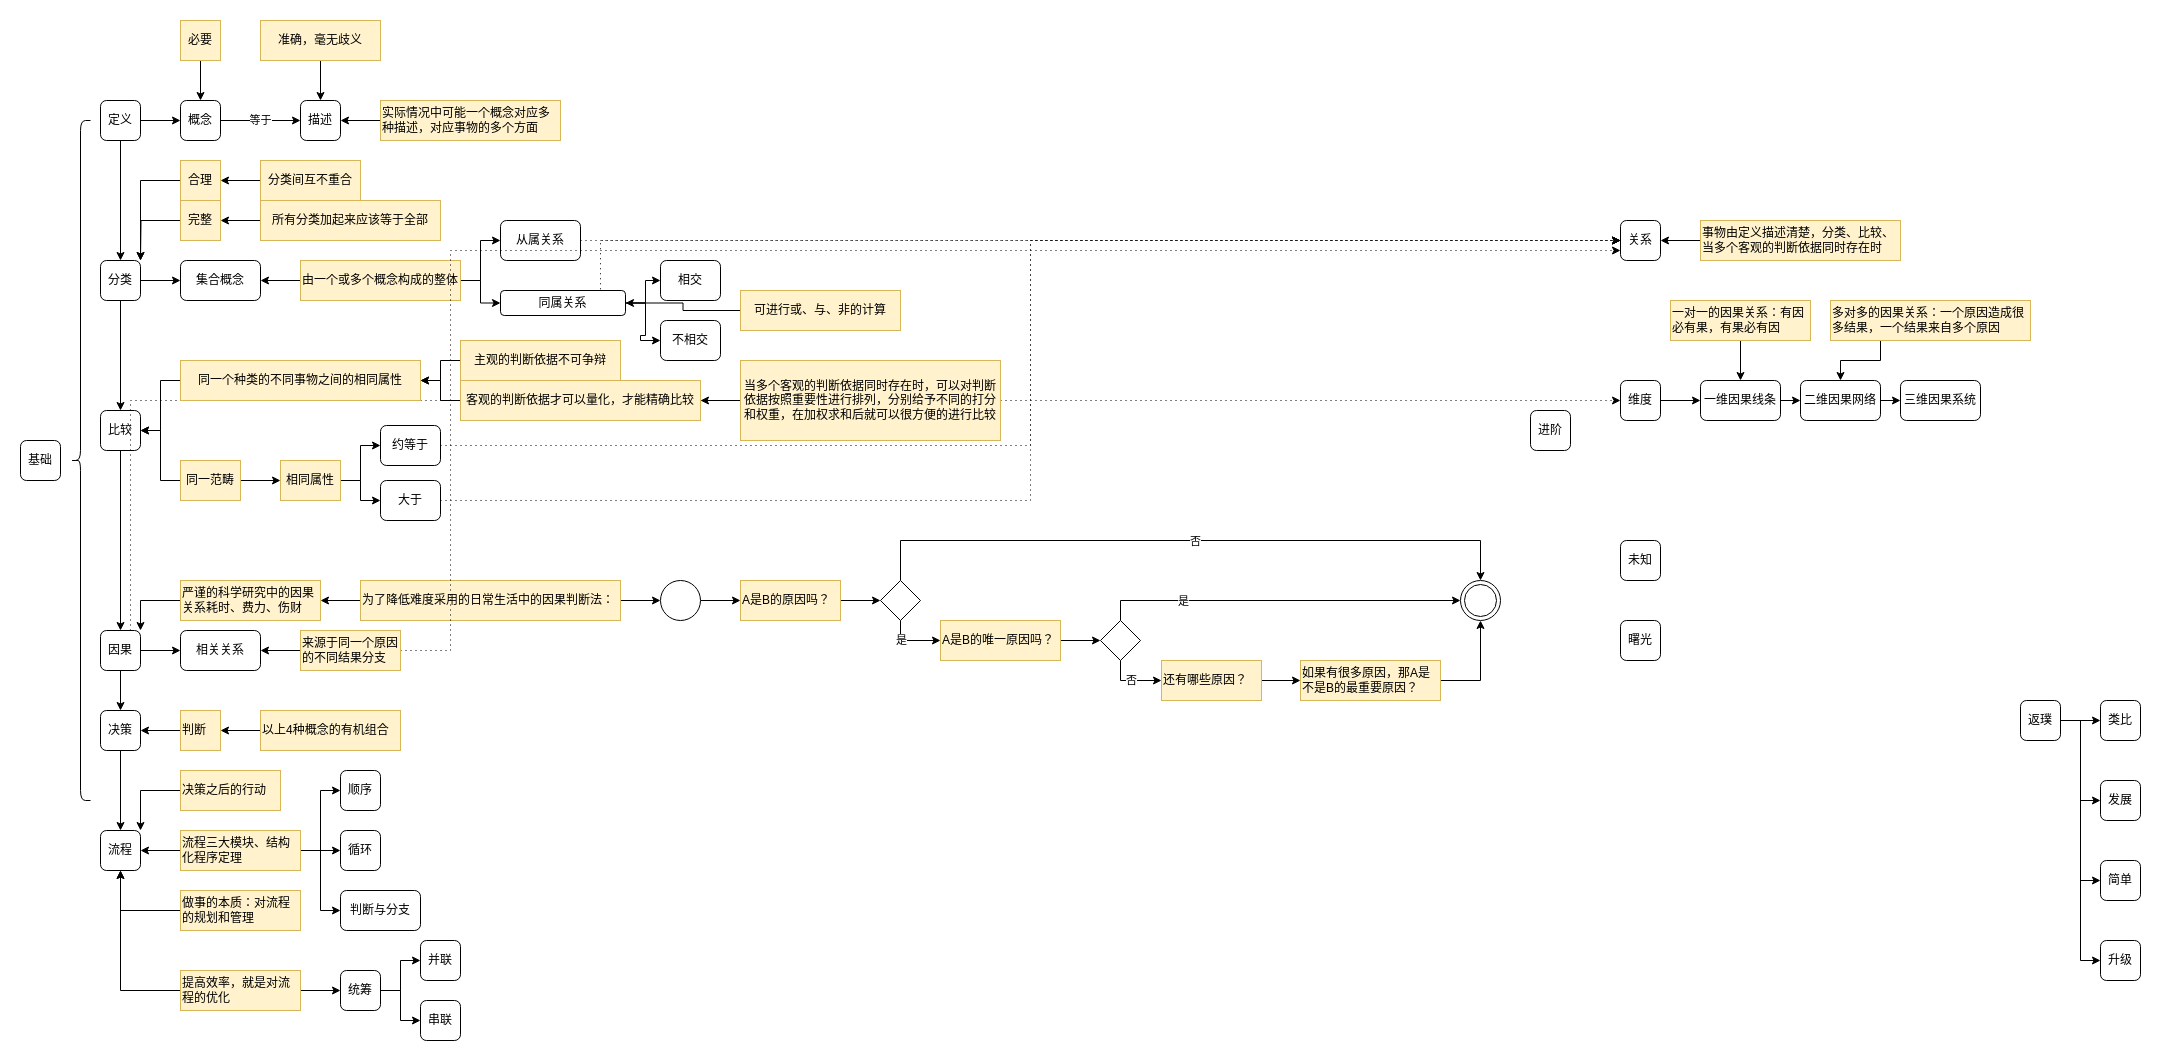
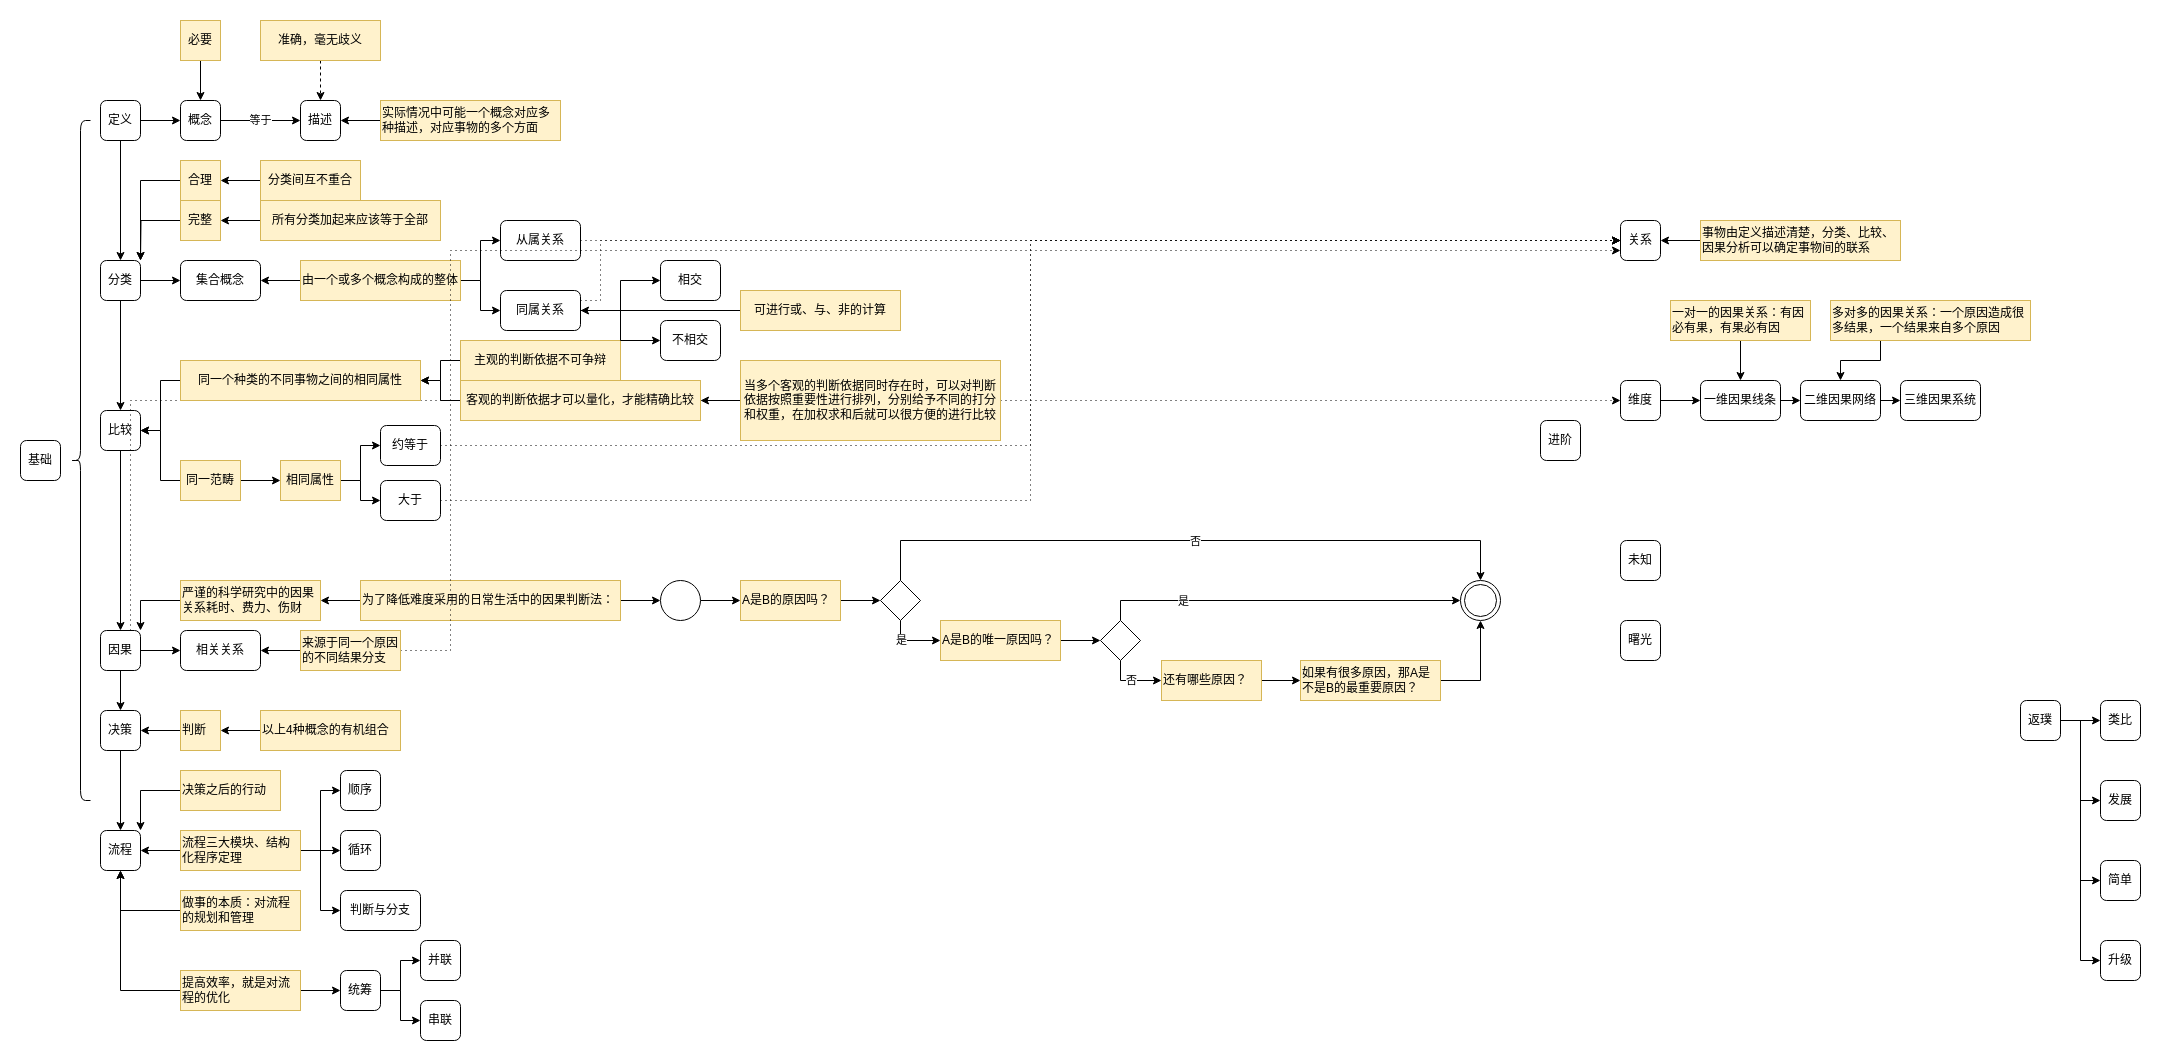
edge "准确，毫无歧义" -> "描述": style solid -> dashed
node "事物由定义描述清楚，分类、比较、当多个客观的判断依据同时存在时": label "事物由定义描述清楚，分类、比较、当多个客观的判断依据同时存在时" -> "事物由定义描述清楚，分类、比较、因果分析可以确定事物间的联系"
node "同属关系": size 125x25 -> 80x40
node "进阶": moved (1551, 431) -> (1561, 441)
